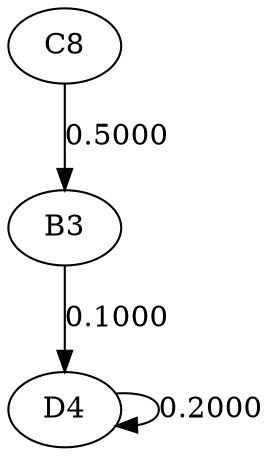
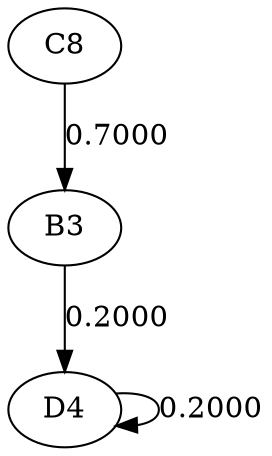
edge "C8" -- "B3": label "0.5000" -> "0.7000"
edge "B3" -- "D4": label "0.1000" -> "0.2000"
